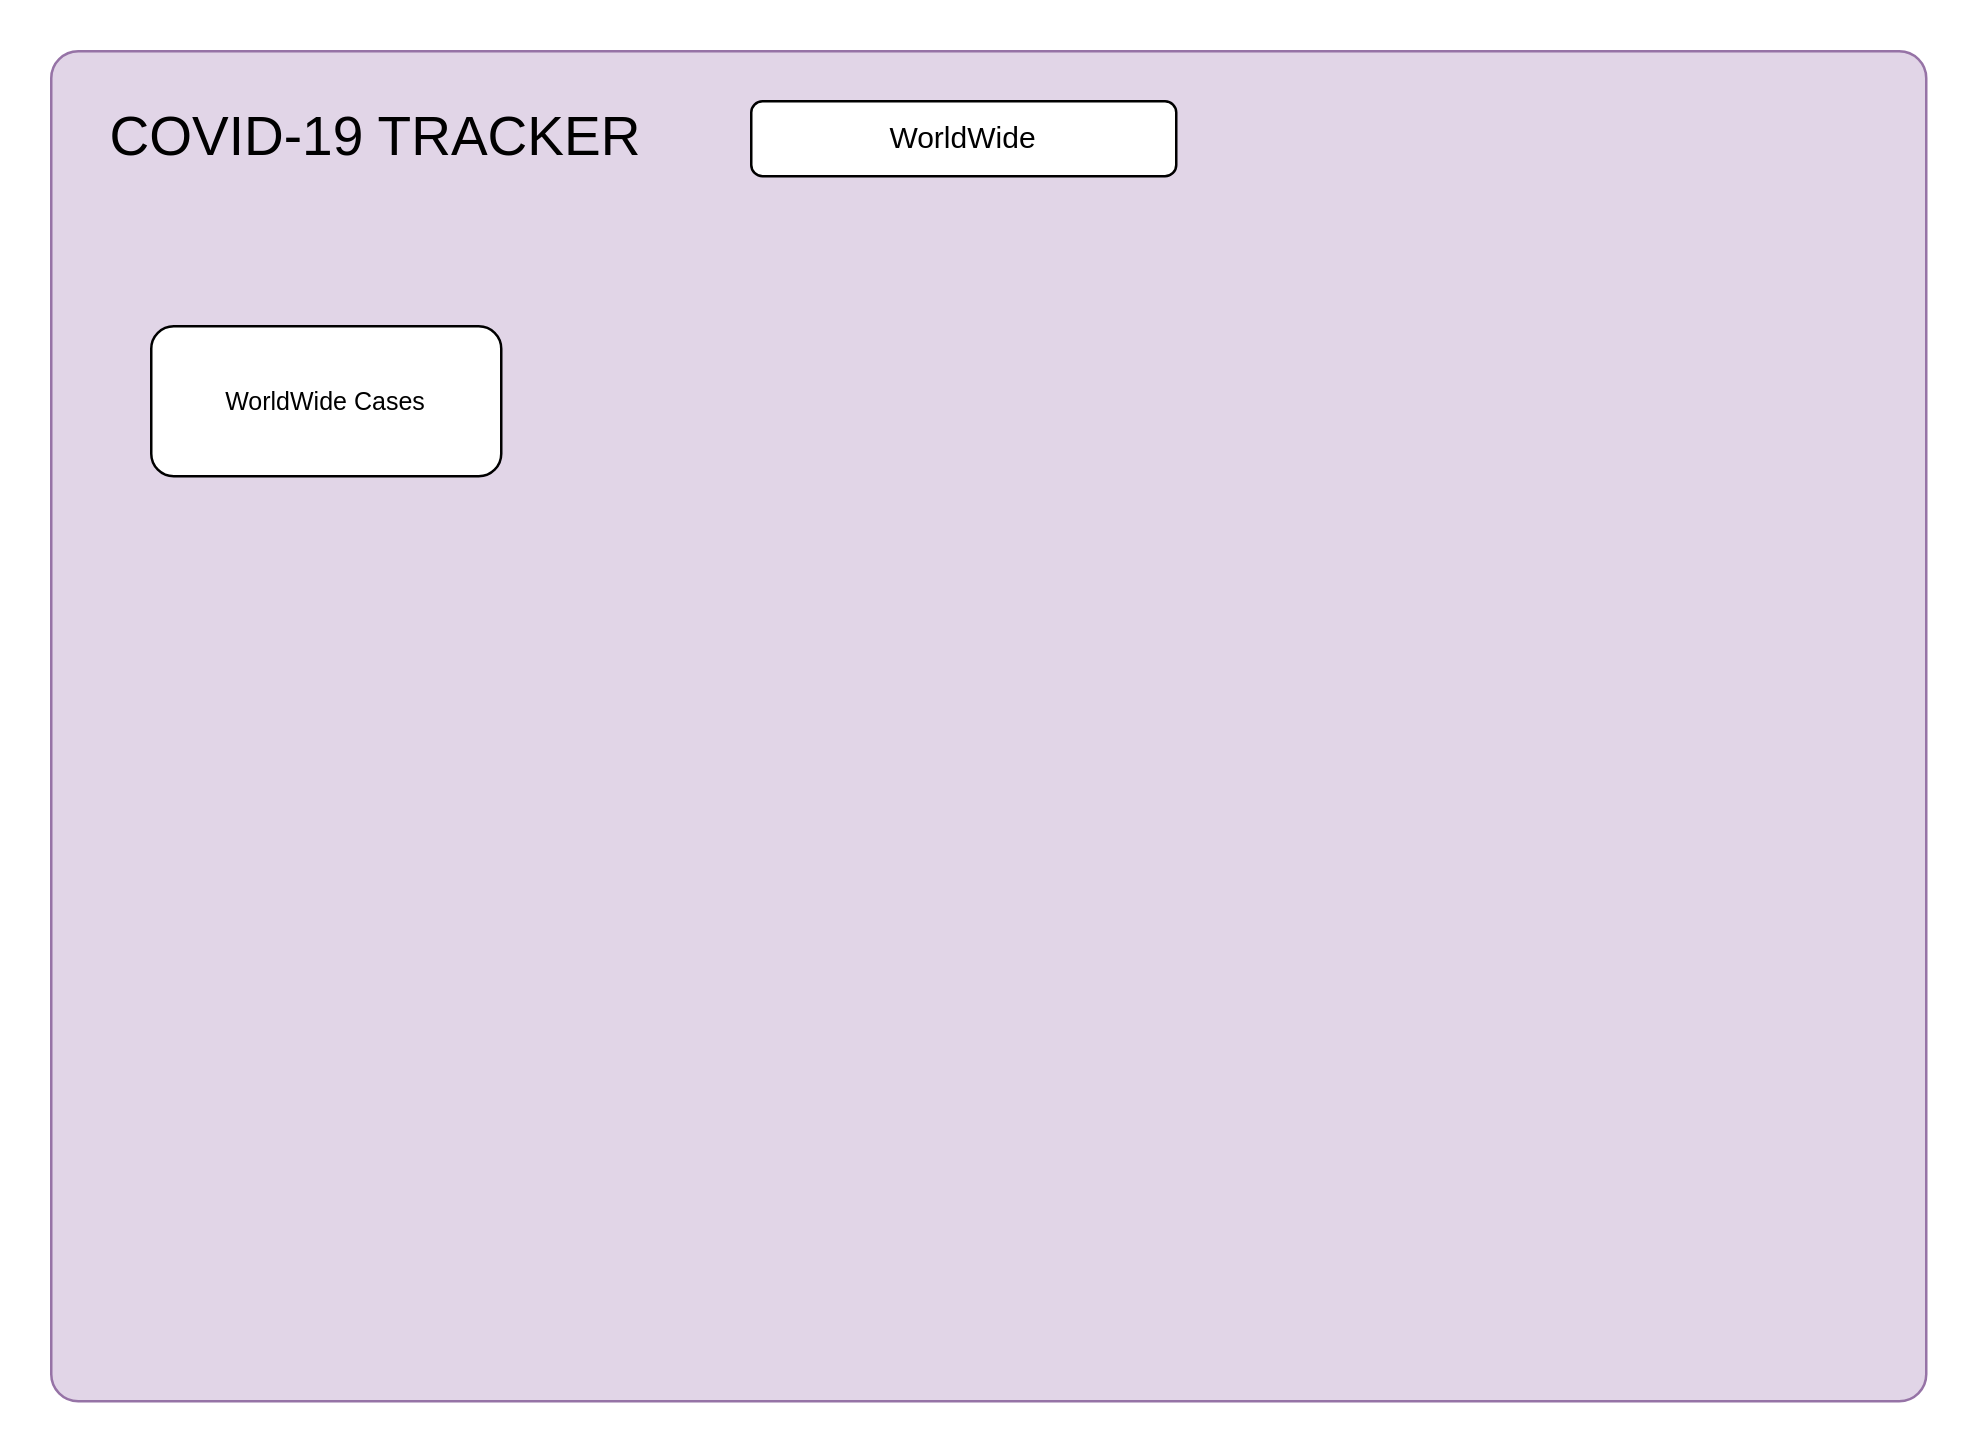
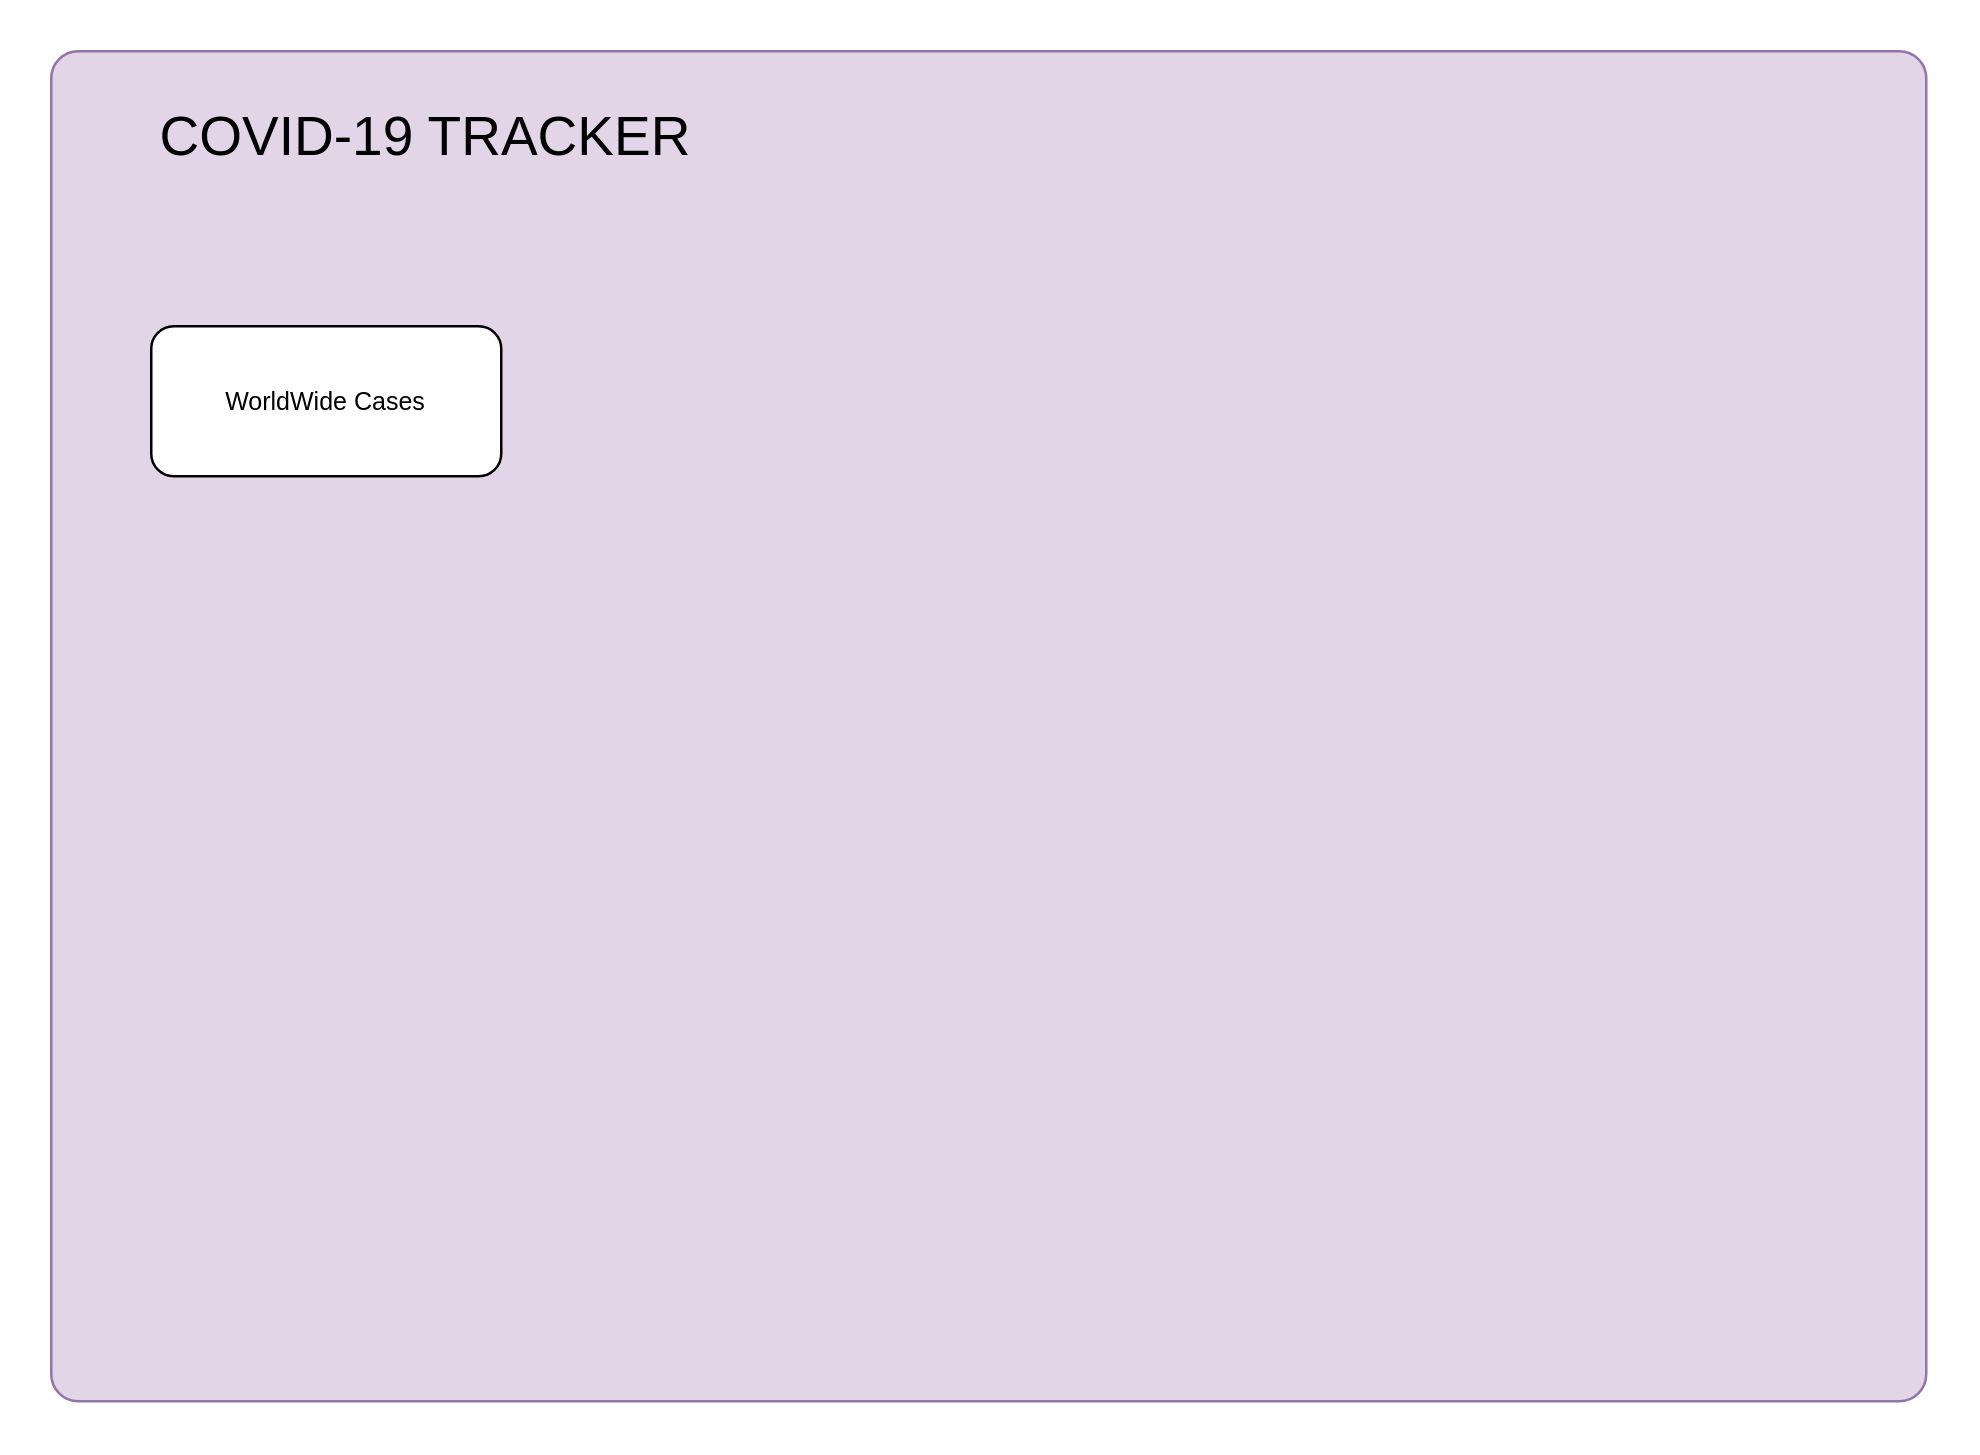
node "COVID-19 TRACKER": moved (376, 139) -> (426, 139)
node "WorldWide": removed
